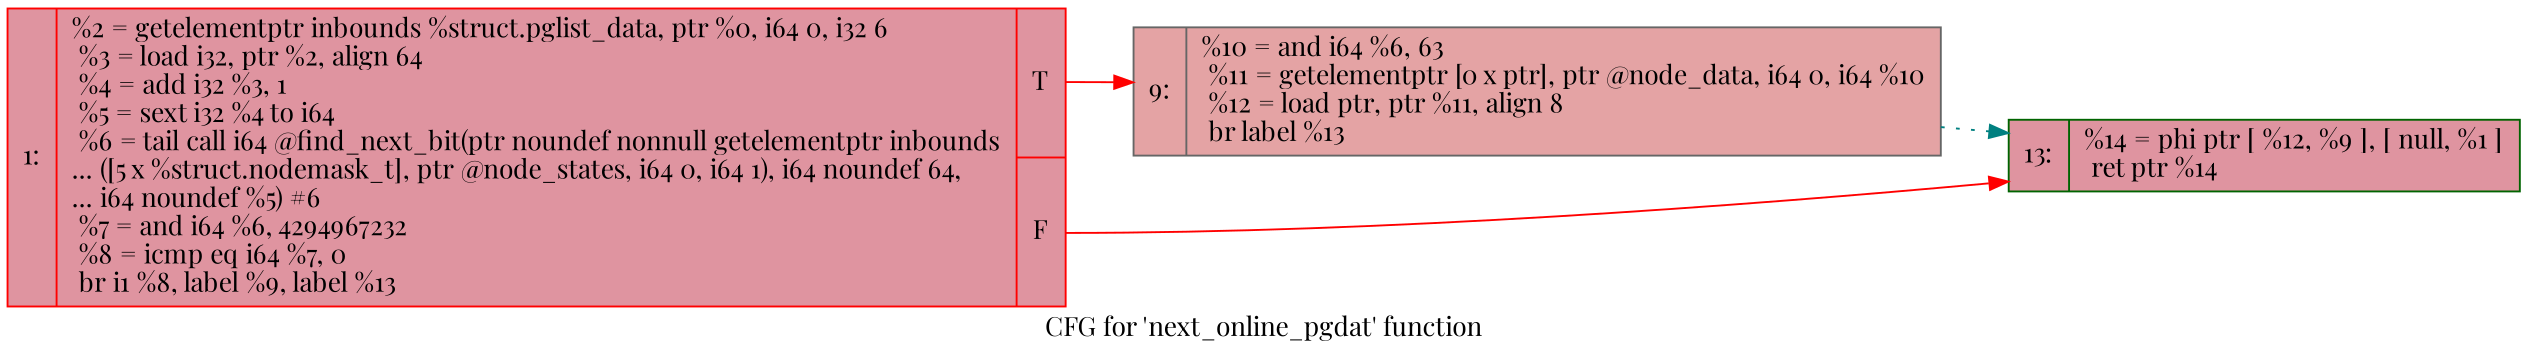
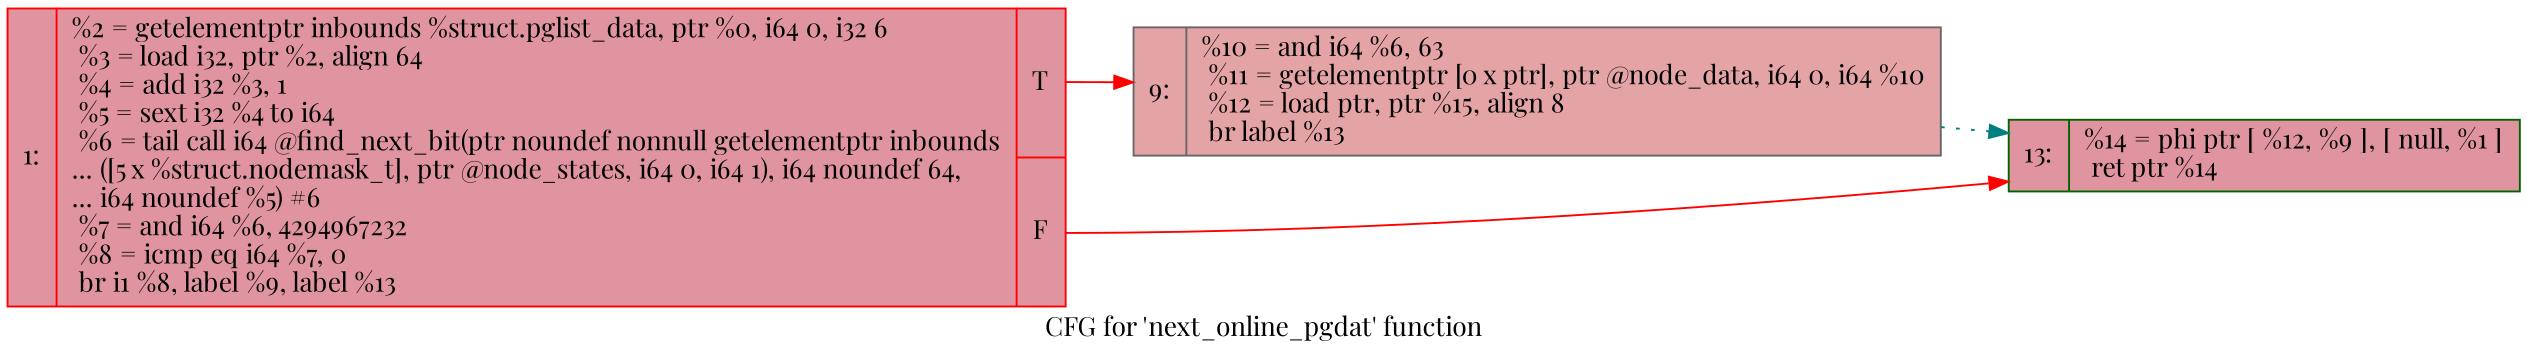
node "9:": text "%12 = load ptr, ptr %11, align 8" -> "%12 = load ptr, ptr %15, align 8"
